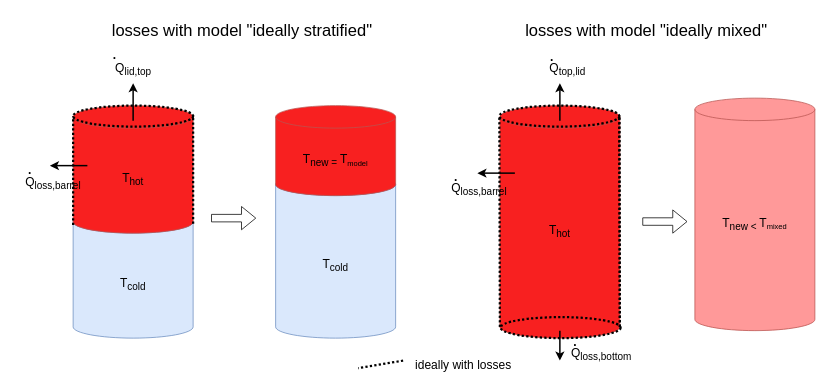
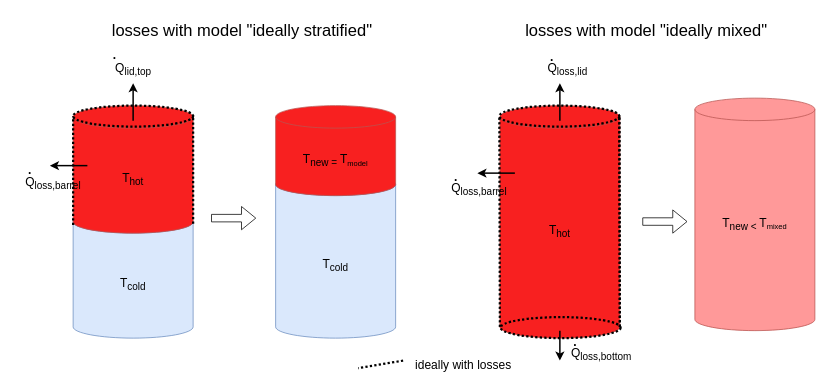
node "Qtop,lid": label "Qtop,lid" -> "Qloss,lid"
